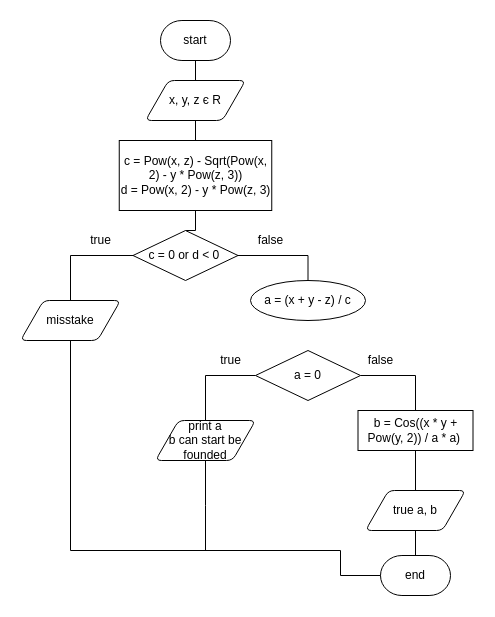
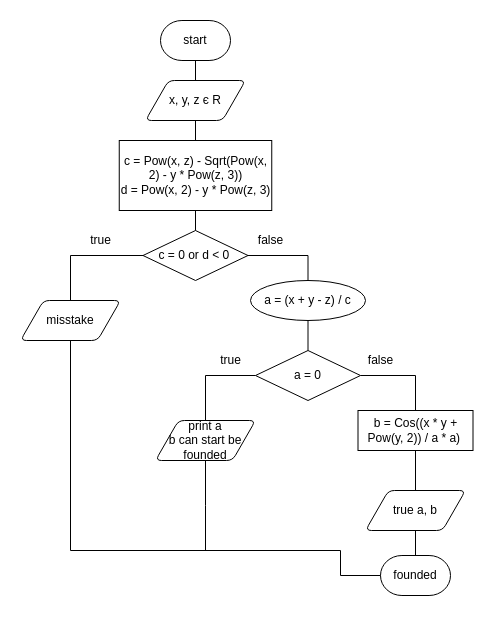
node "c = 0 or d < 0": moved (186, 256) -> (196, 256)
edge "a = (x + y - z) / c" -- "a = 0": added
node "end": label "end" -> "founded"
